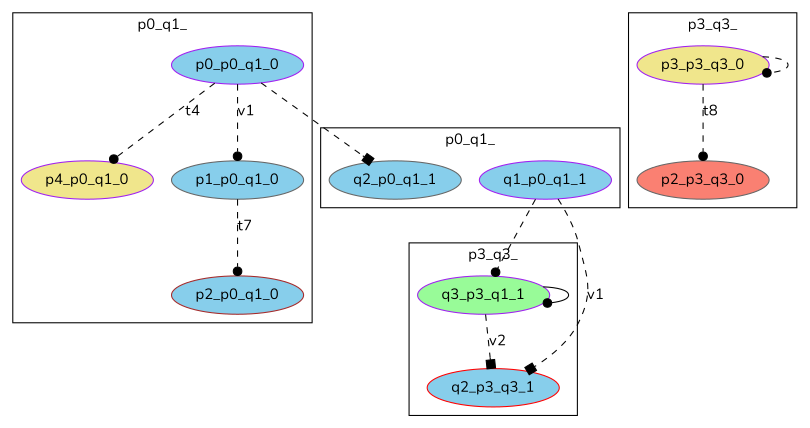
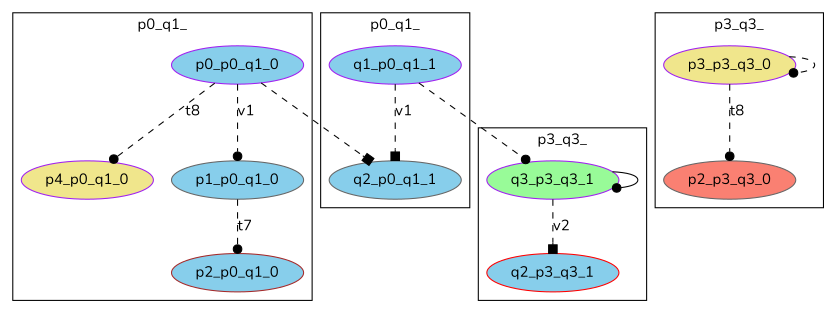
edge "p0_p0_q1_0" -> "p4_p0_q1_0": label "t4" -> "t8"
edge "q1_p0_q1_1" -> "q2_p3_q3_1": now "q1_p0_q1_1" -> "q2_p0_q1_1"
node "q3_p3_q1_1": label "q3_p3_q1_1" -> "q3_p3_q3_1"
